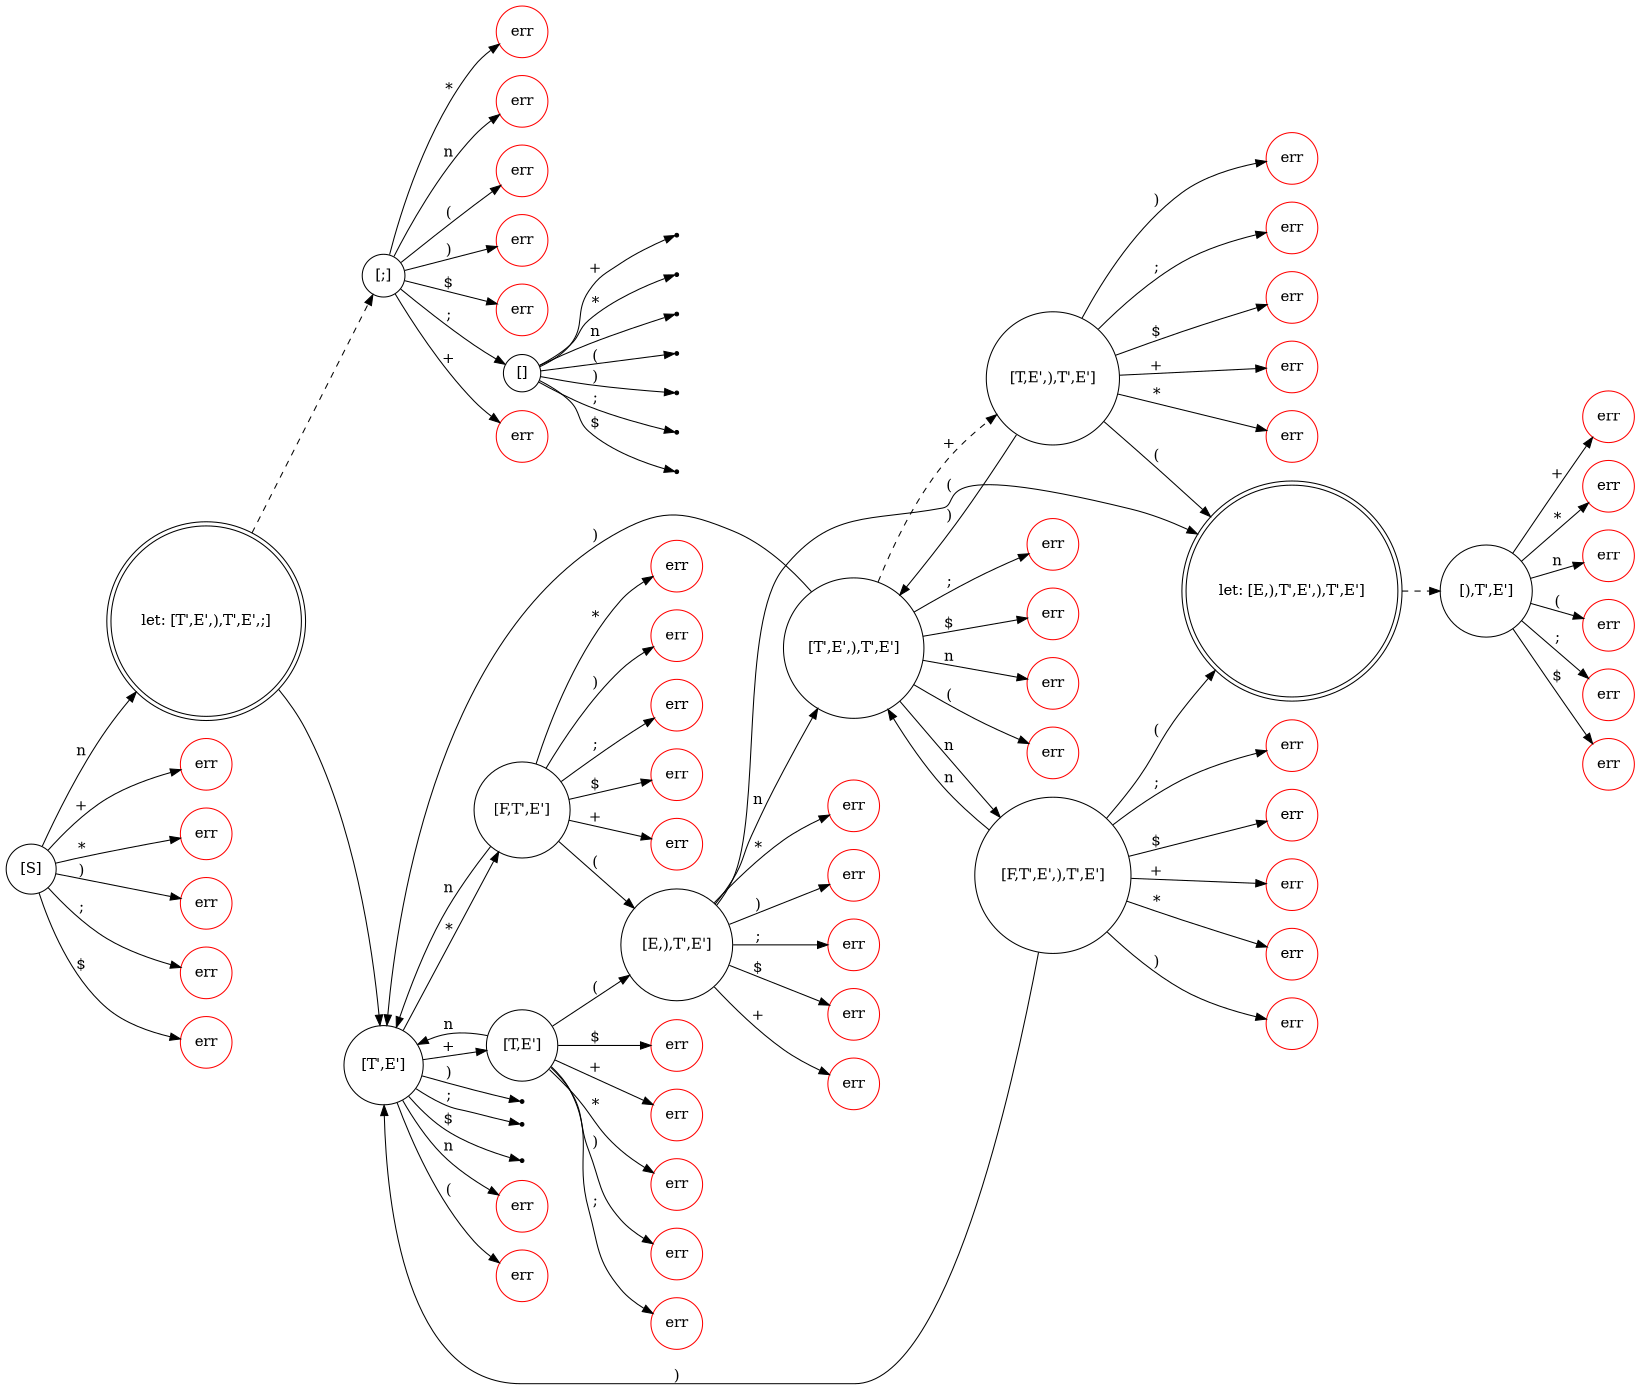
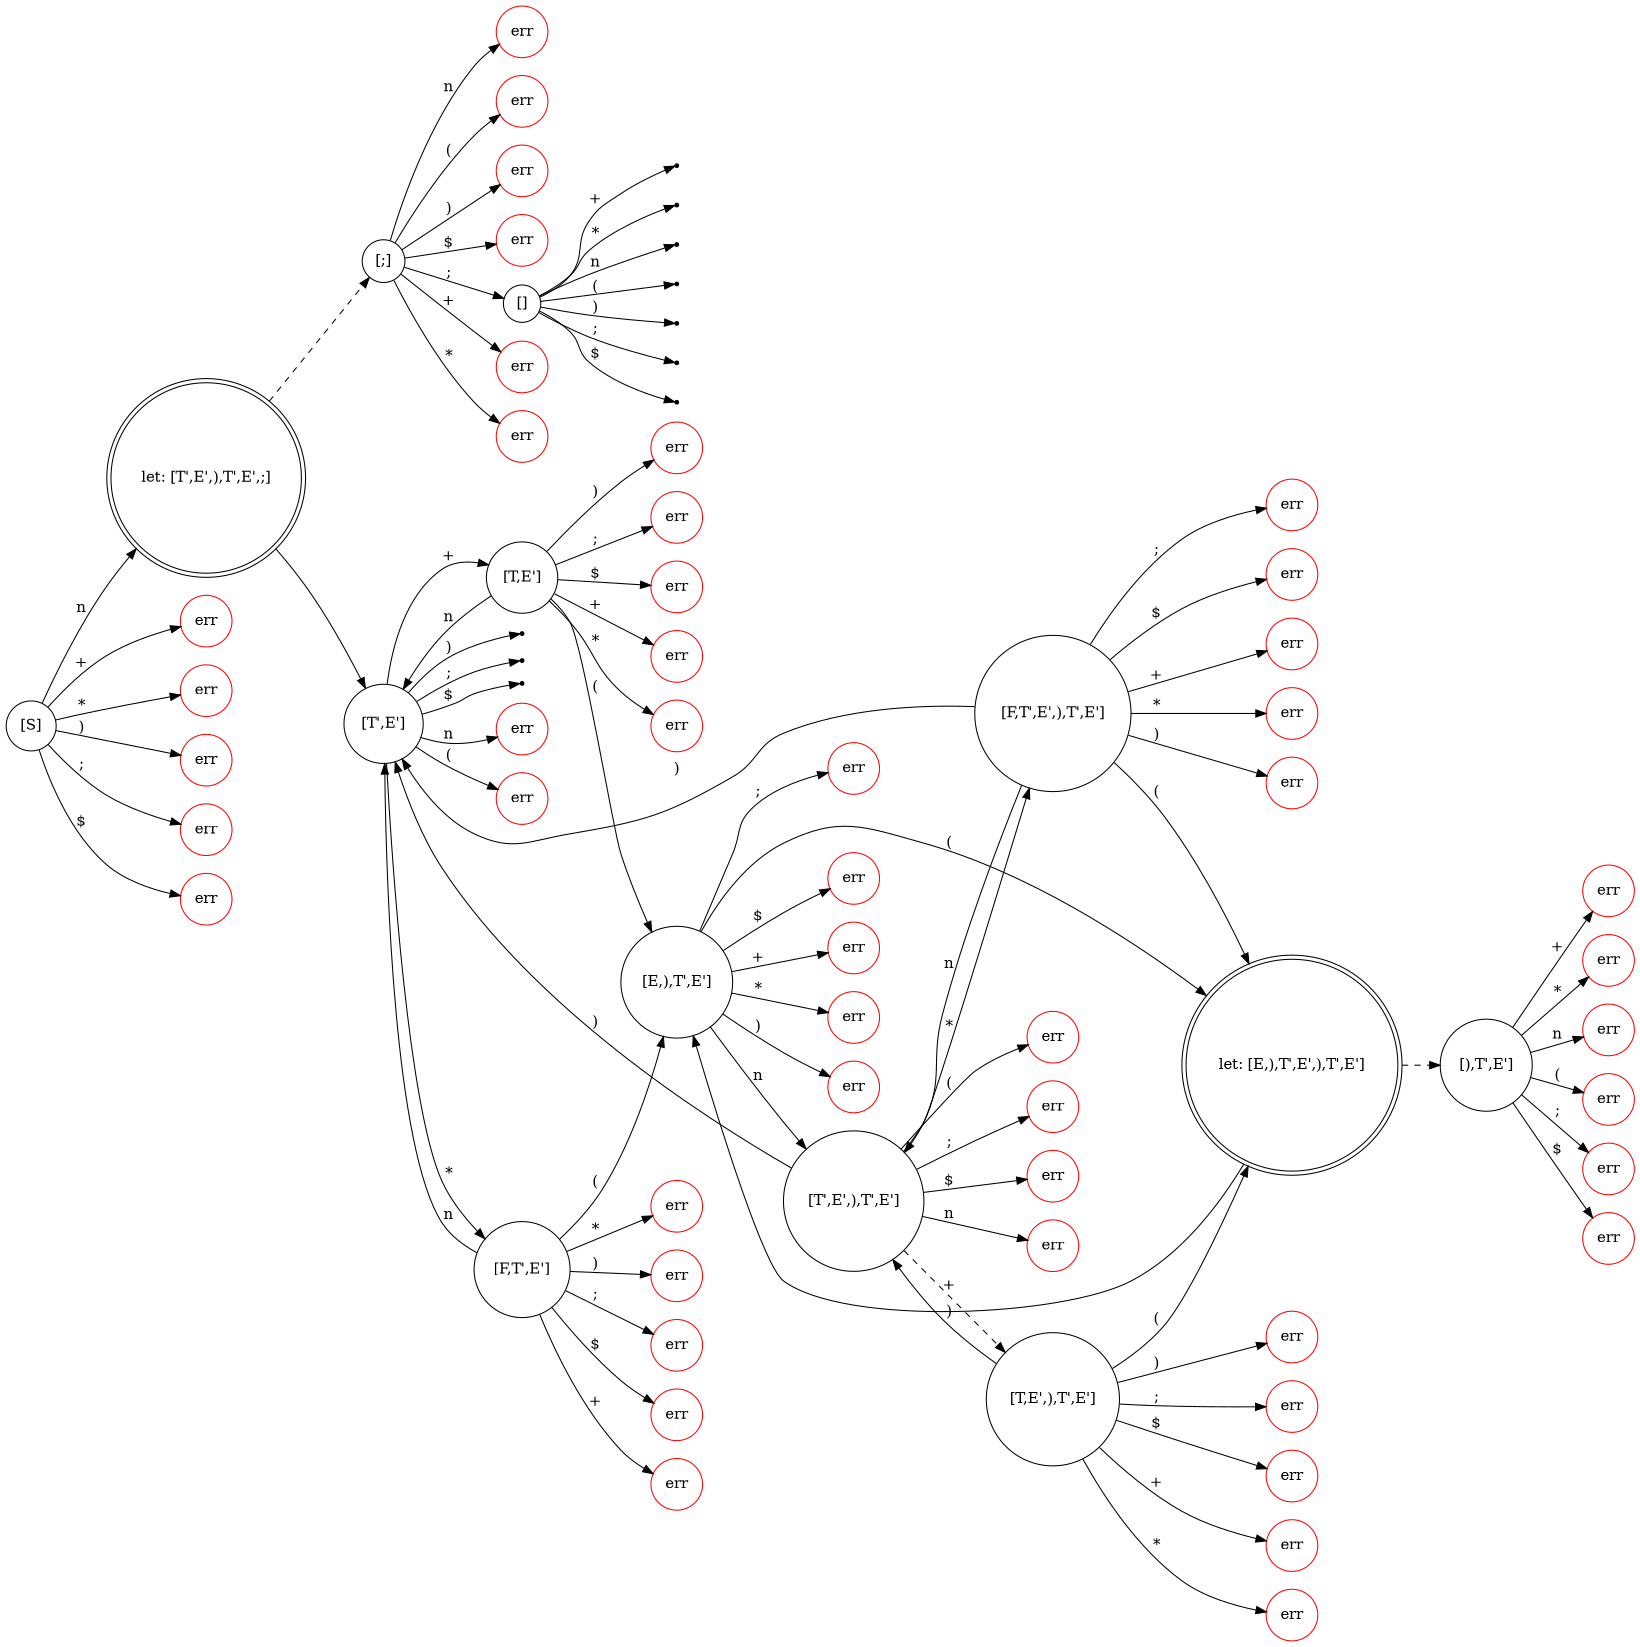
edge "[T',E',),T',E']" -> "[F,T',E',),T',E']": label "n" -> "*"
edge "let: [E,),T',E',),T',E']" -> "[E,),T',E']": added
